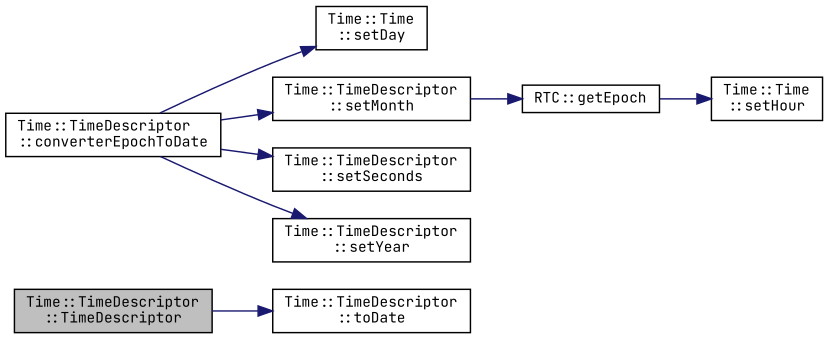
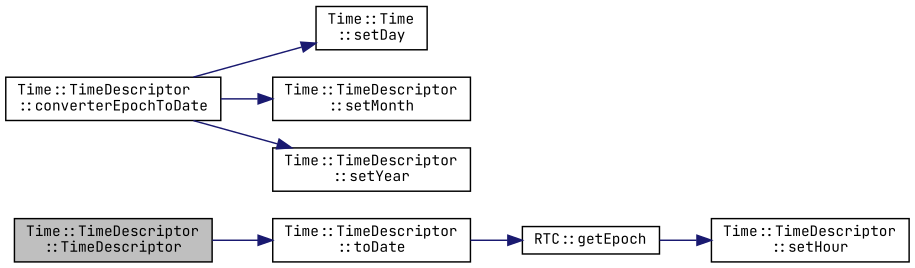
edge "Time::TimeDescriptor ::setMonth" -> "RTC::getEpoch": now "Time::TimeDescriptor ::toDate" -> "RTC::getEpoch"
node "Time::Time ::setHour": label "Time::Time ::setHour" -> "Time::TimeDescriptor ::setHour"
node "Time::TimeDescriptor ::setSeconds": removed
